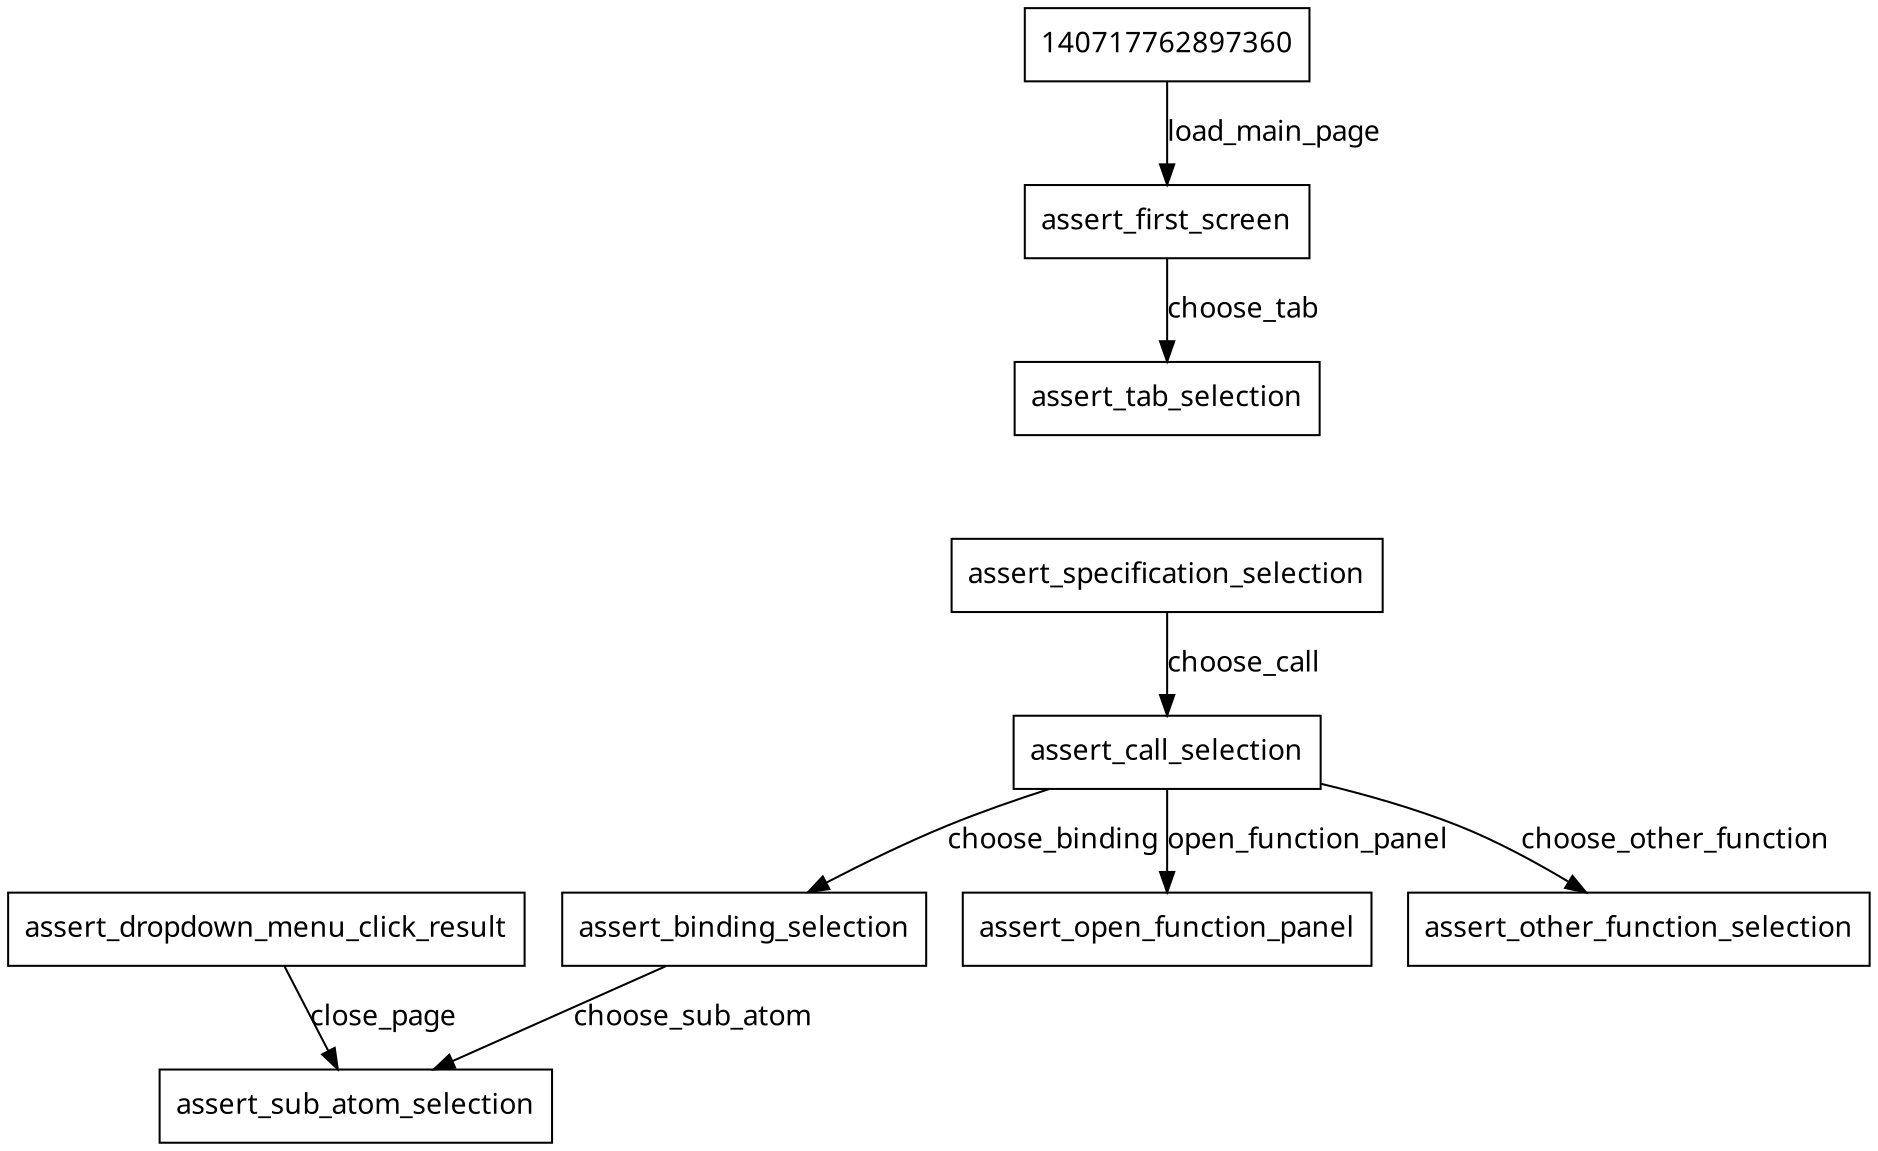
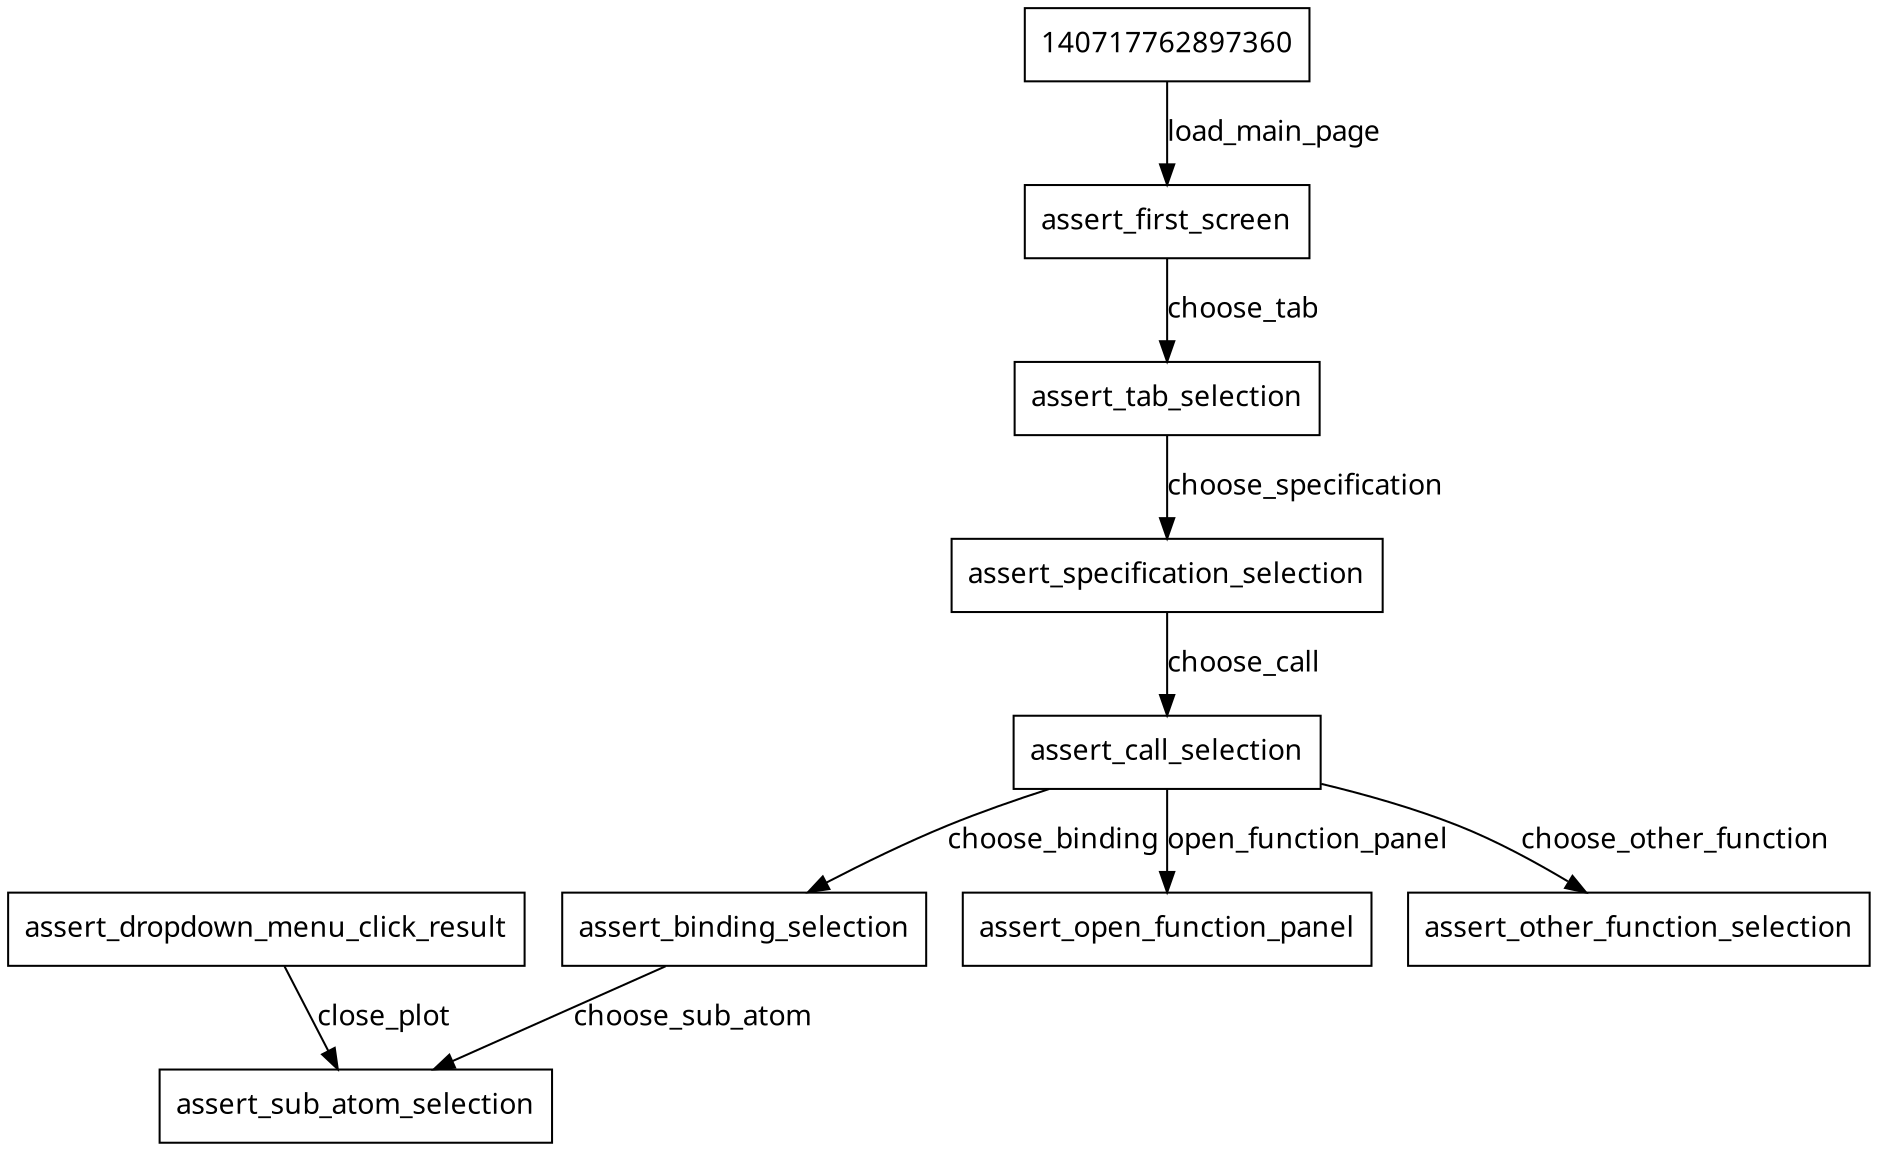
edge "assert_tab_selection" -> "assert_specification_selection": added, label "choose_specification"
edge "assert_dropdown_menu_click_result" -> "assert_sub_atom_selection": label "close_page" -> "close_plot"
